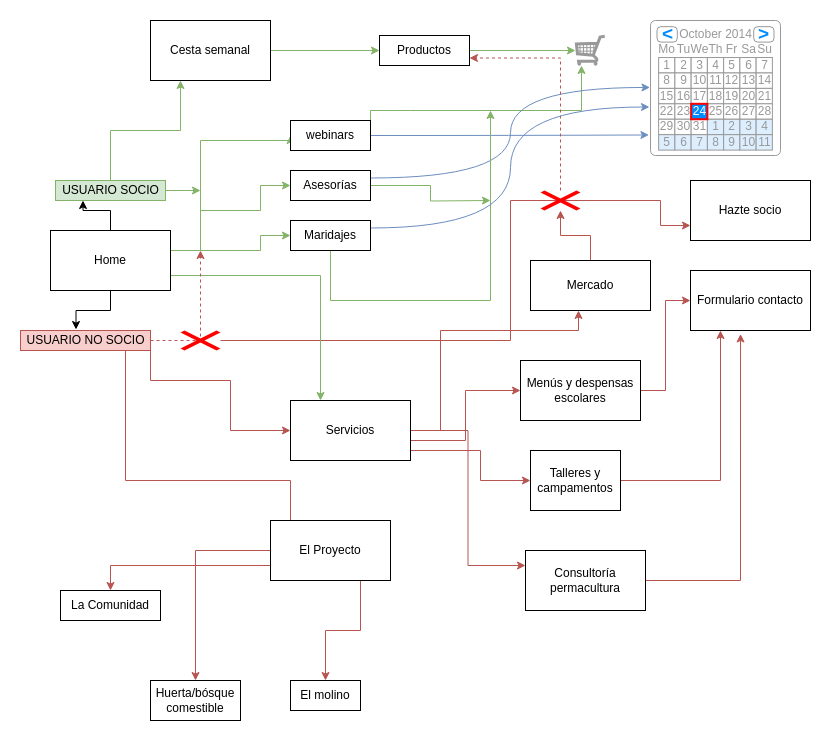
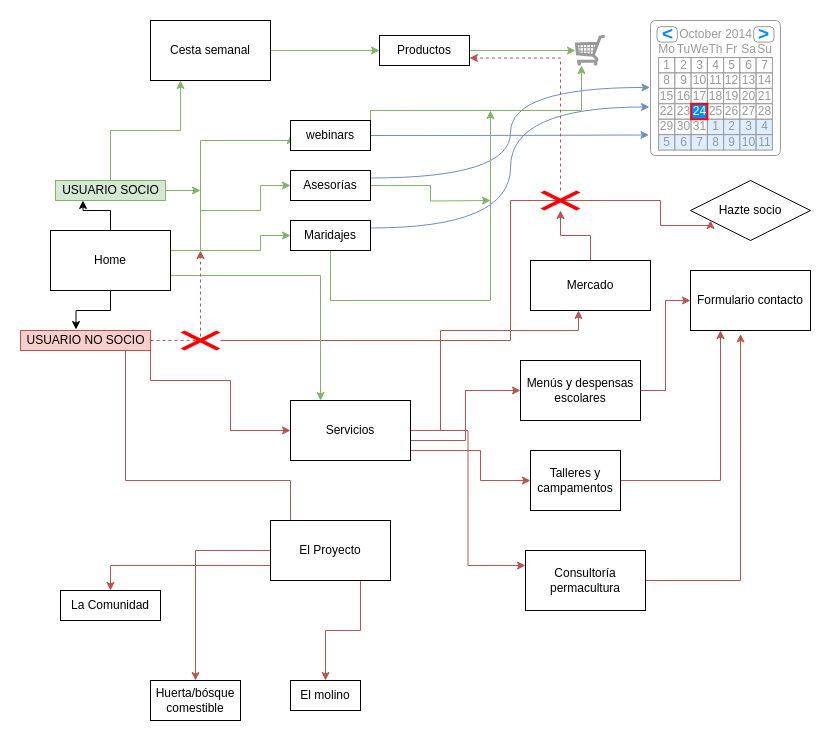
node "Hazte socio": shape rectangle -> diamond
